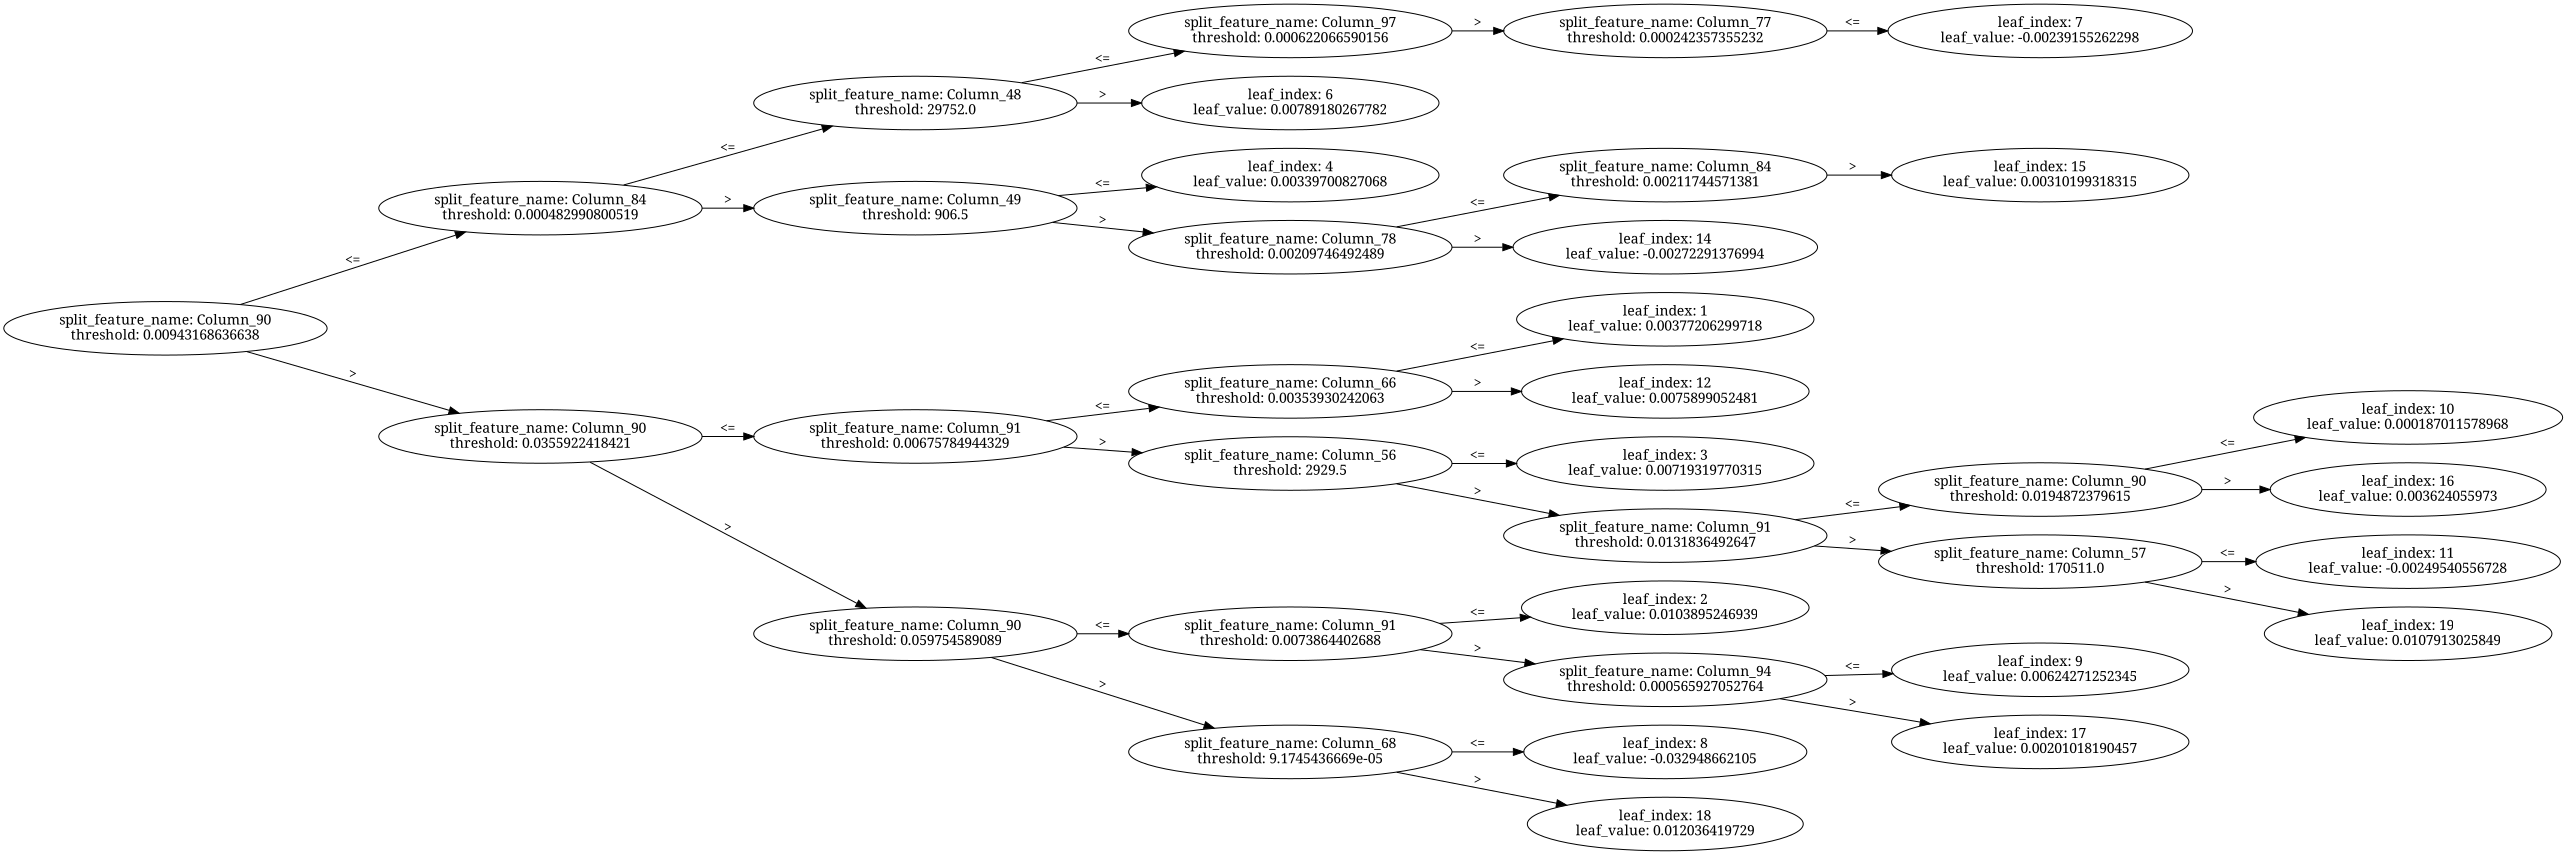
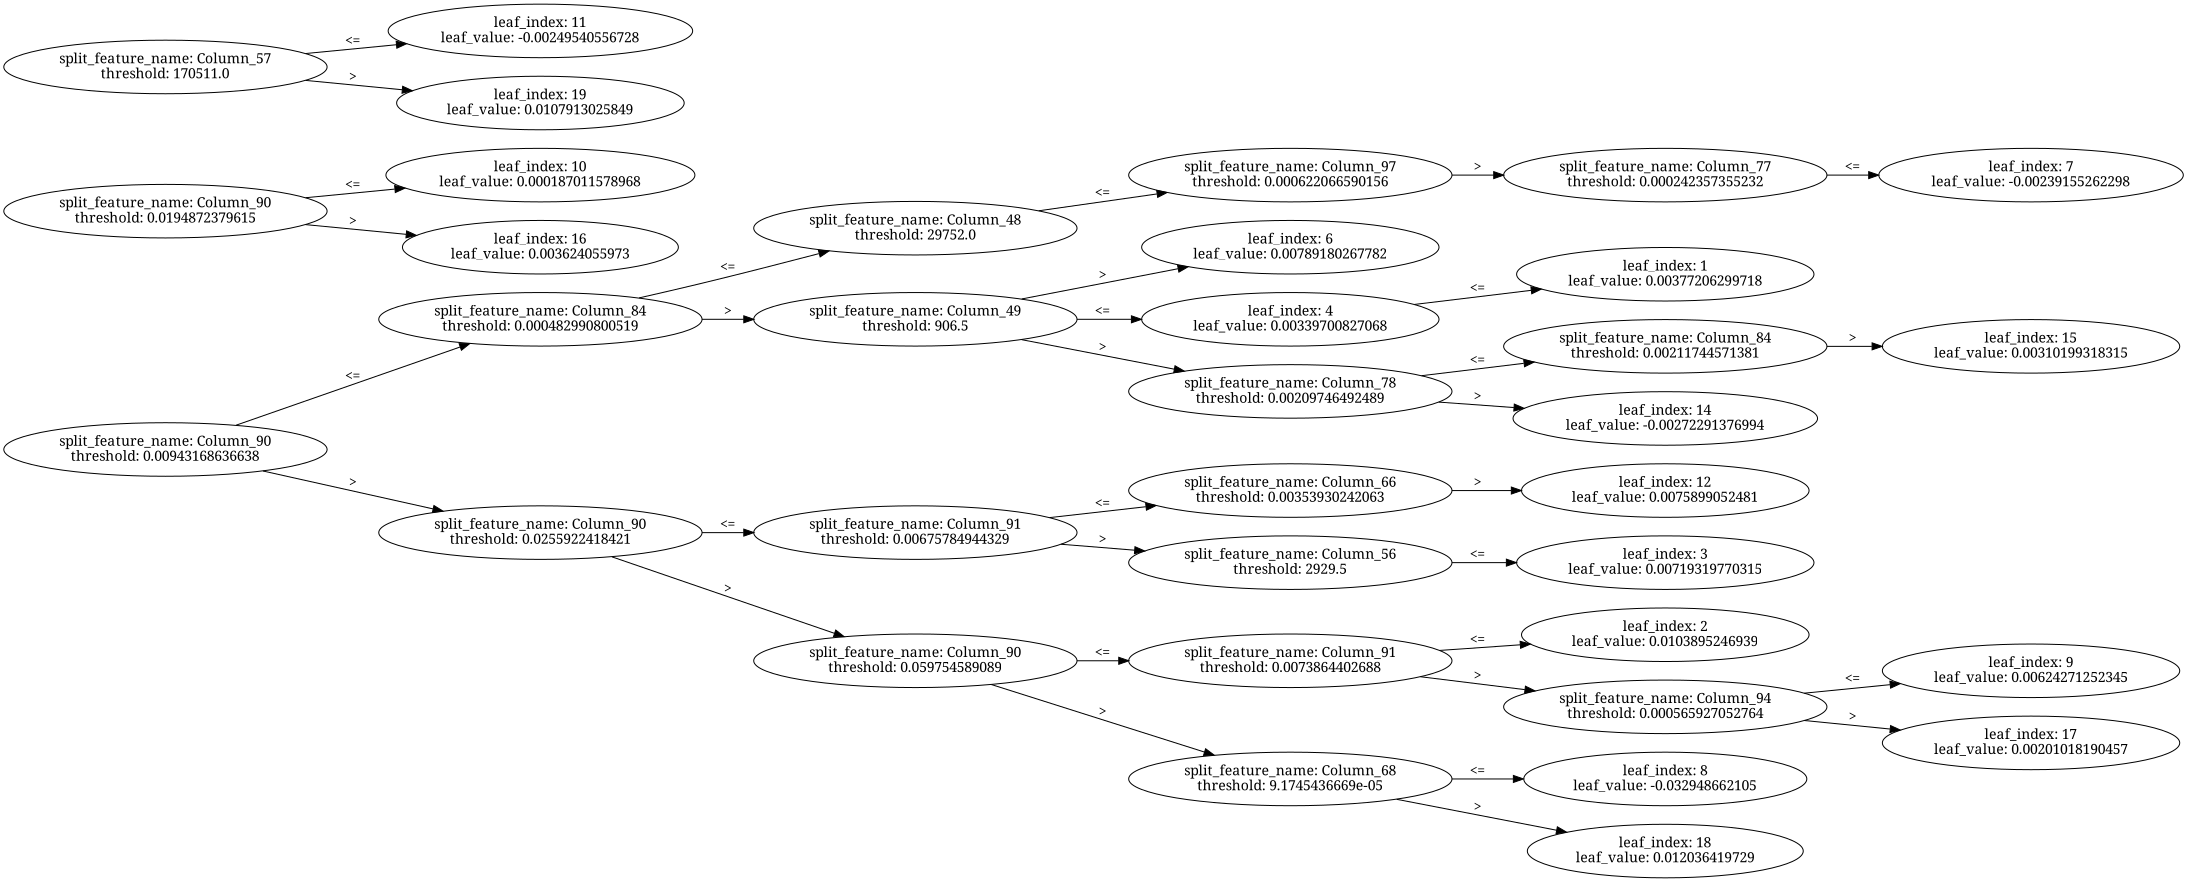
edge "split_feature_name: Column_48 threshold: 29752.0" -> "leaf_index: 6 leaf_value: 0.00789180267782": now "split_feature_name: Column_49 threshold: 906.5" -> "leaf_index: 6 leaf_value: 0.00789180267782"
edge "split_feature_name: Column_66 threshold: 0.00353930242063" -> "leaf_index: 1 leaf_value: 0.00377206299718": now "leaf_index: 4 leaf_value: 0.00339700827068" -> "leaf_index: 1 leaf_value: 0.00377206299718"
node "split_feature_name: Column_90 threshold: 0.0355922418421": label "split_feature_name: Column_90 threshold: 0.0355922418421" -> "split_feature_name: Column_90 threshold: 0.0255922418421"
node "split_feature_name: Column_91 threshold: 0.0131836492647": removed
